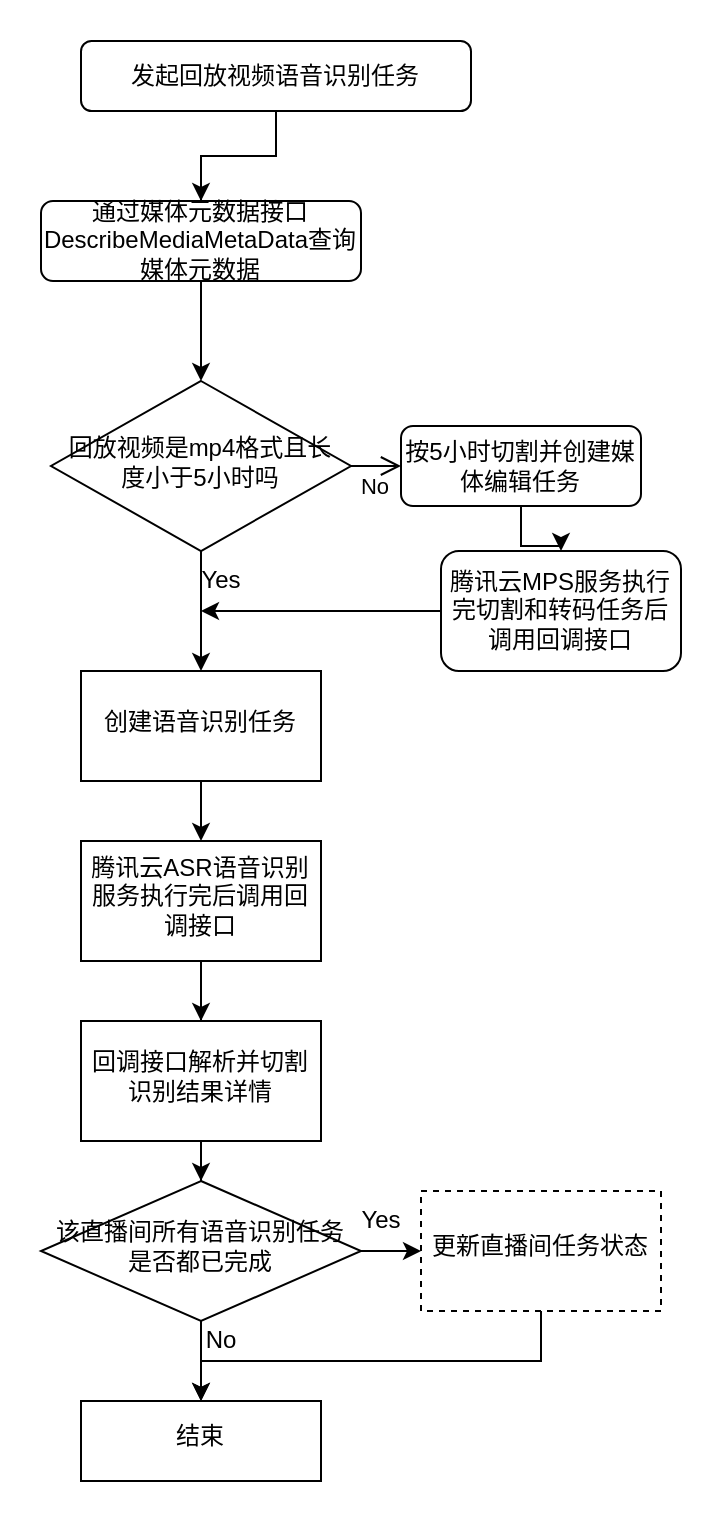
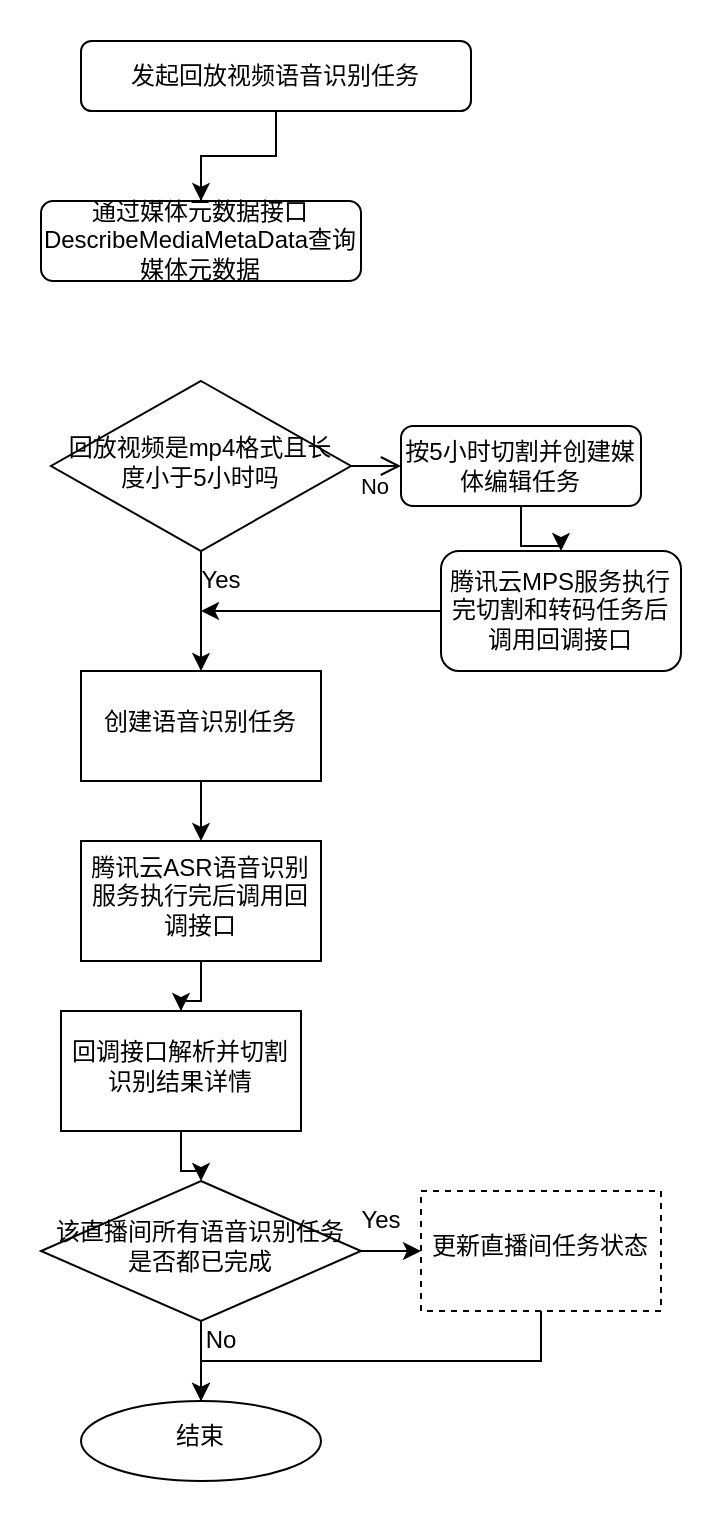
edge "通过媒体元数据接口DescribeMediaMetaData查询媒体元数据" -> "回放视频是mp4格式且长度小于5小时吗": removed
node "回调接口解析并切割识别结果详情": moved (201, 1081) -> (181, 1071)
node "结束": shape rectangle -> ellipse
